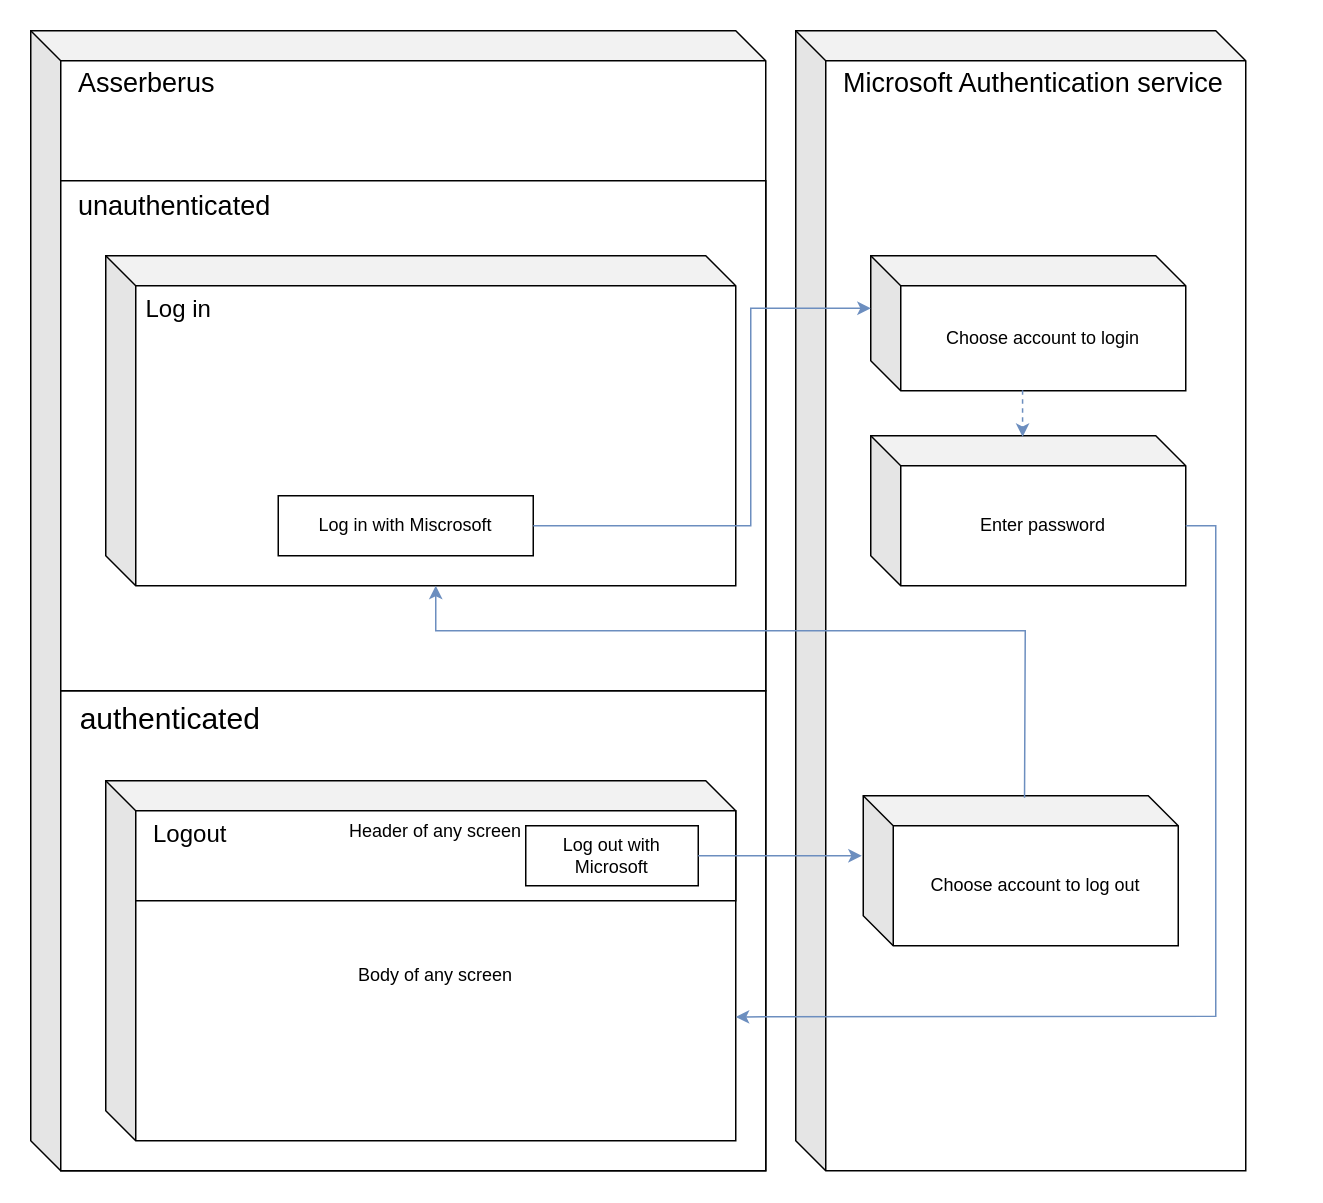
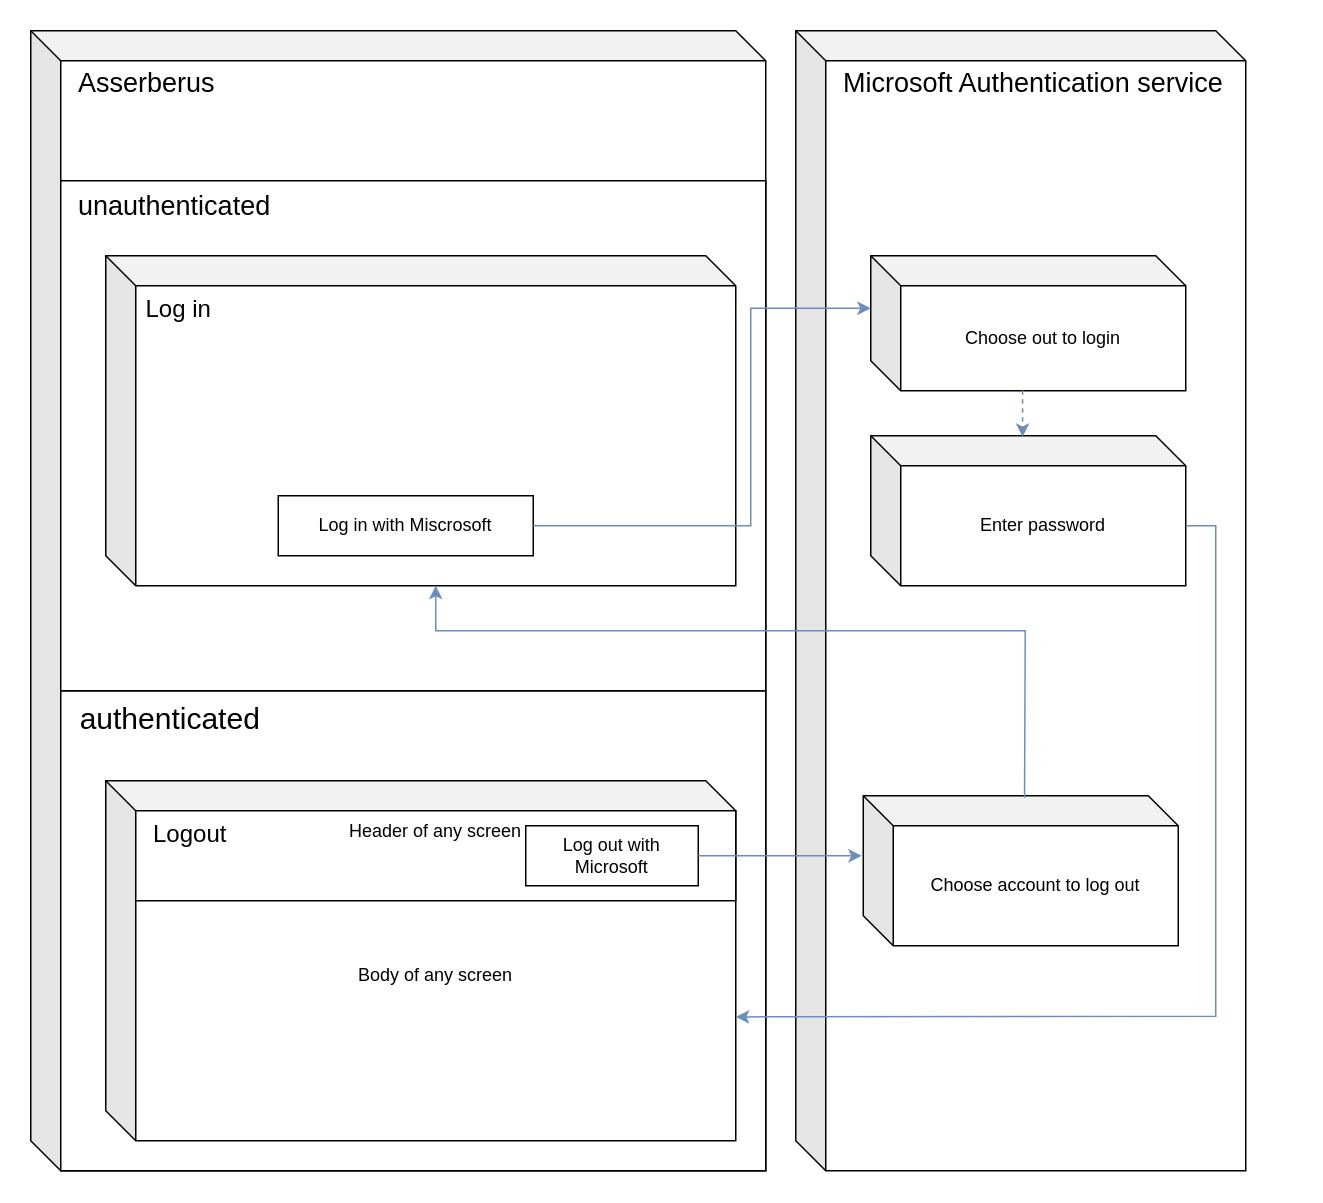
node "Choose account to login": label "Choose account to login" -> "Choose out to login"
